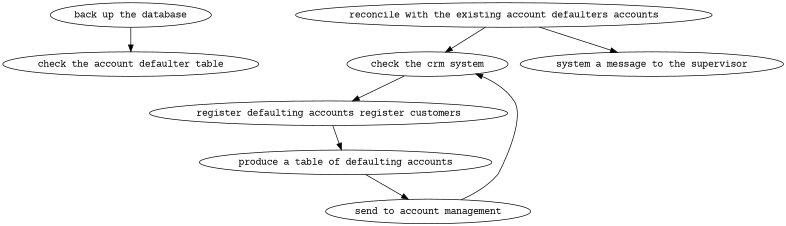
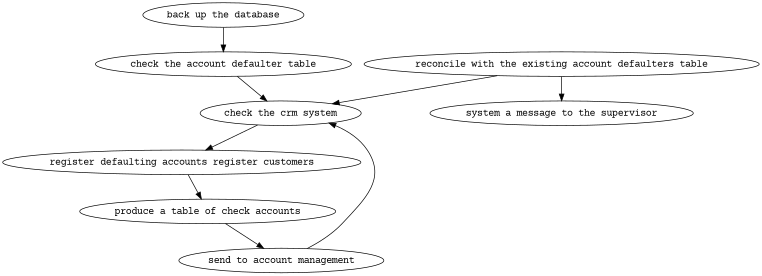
node "reconcile with the existing account defaulters accounts": label "reconcile with the existing account defaulters accounts" -> "reconcile with the existing account defaulters table"
edge "check the account defaulter table" -> "check the crm system": added
node "produce a table of defaulting accounts": label "produce a table of defaulting accounts" -> "produce a table of check accounts"
